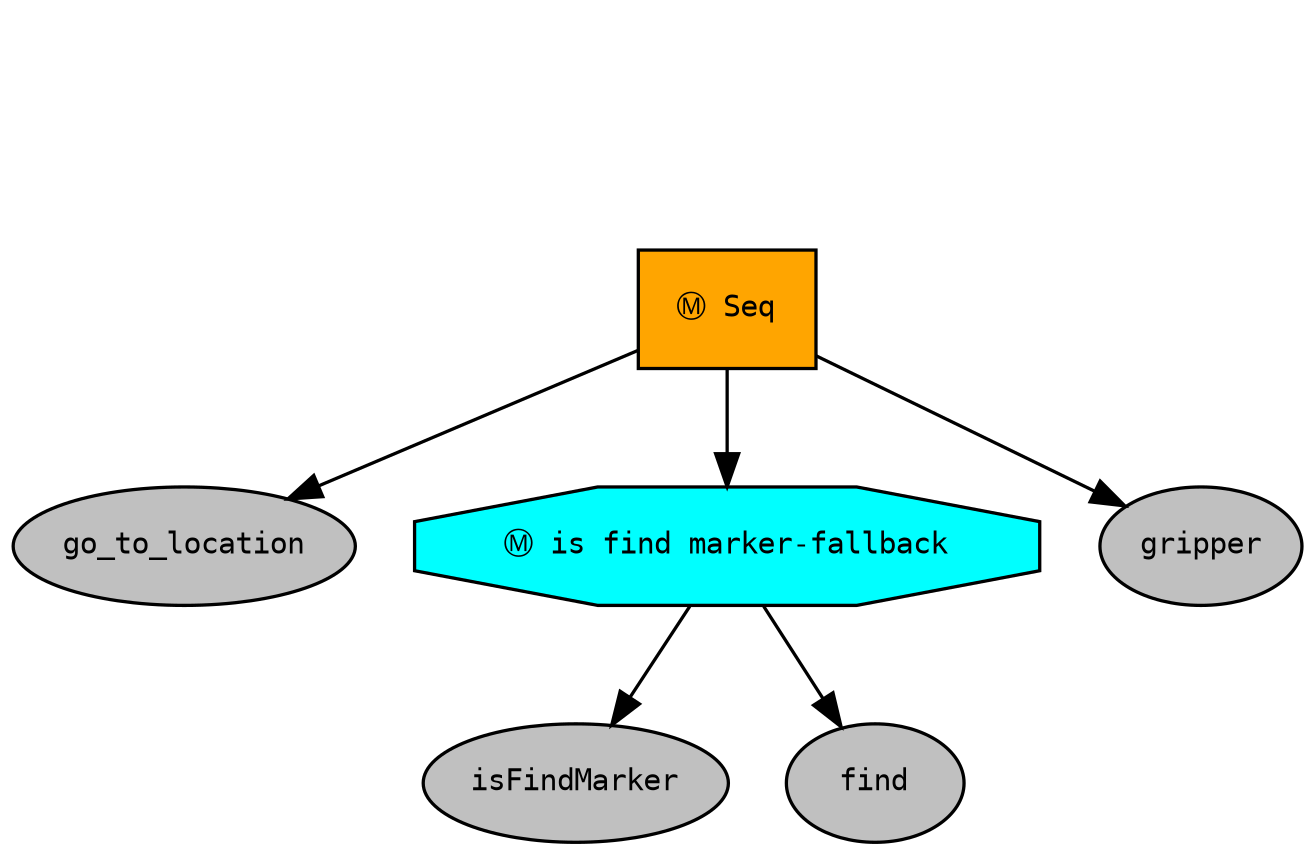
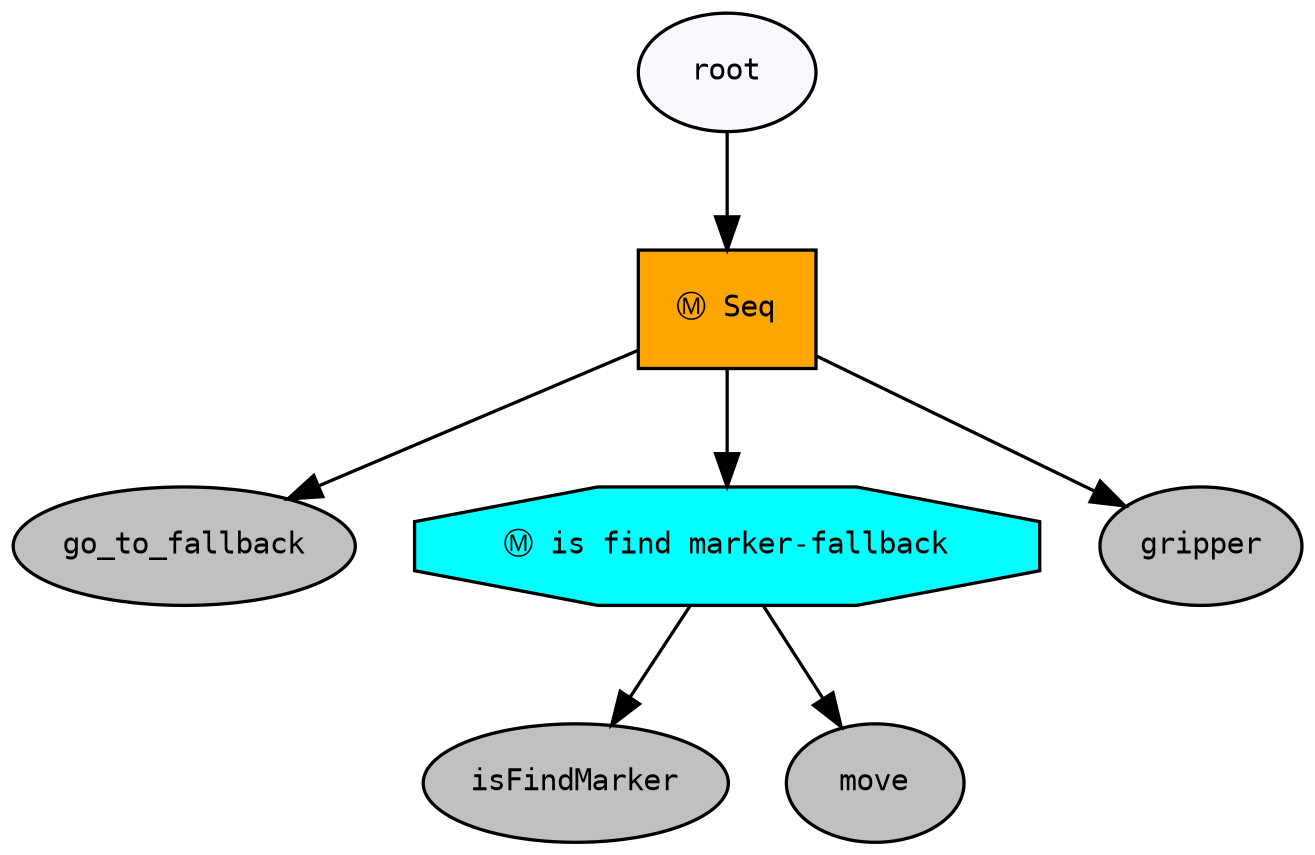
node "root": added
node "go_to_location": label "go_to_location" -> "go_to_fallback"
node "find": label "find" -> "move"
